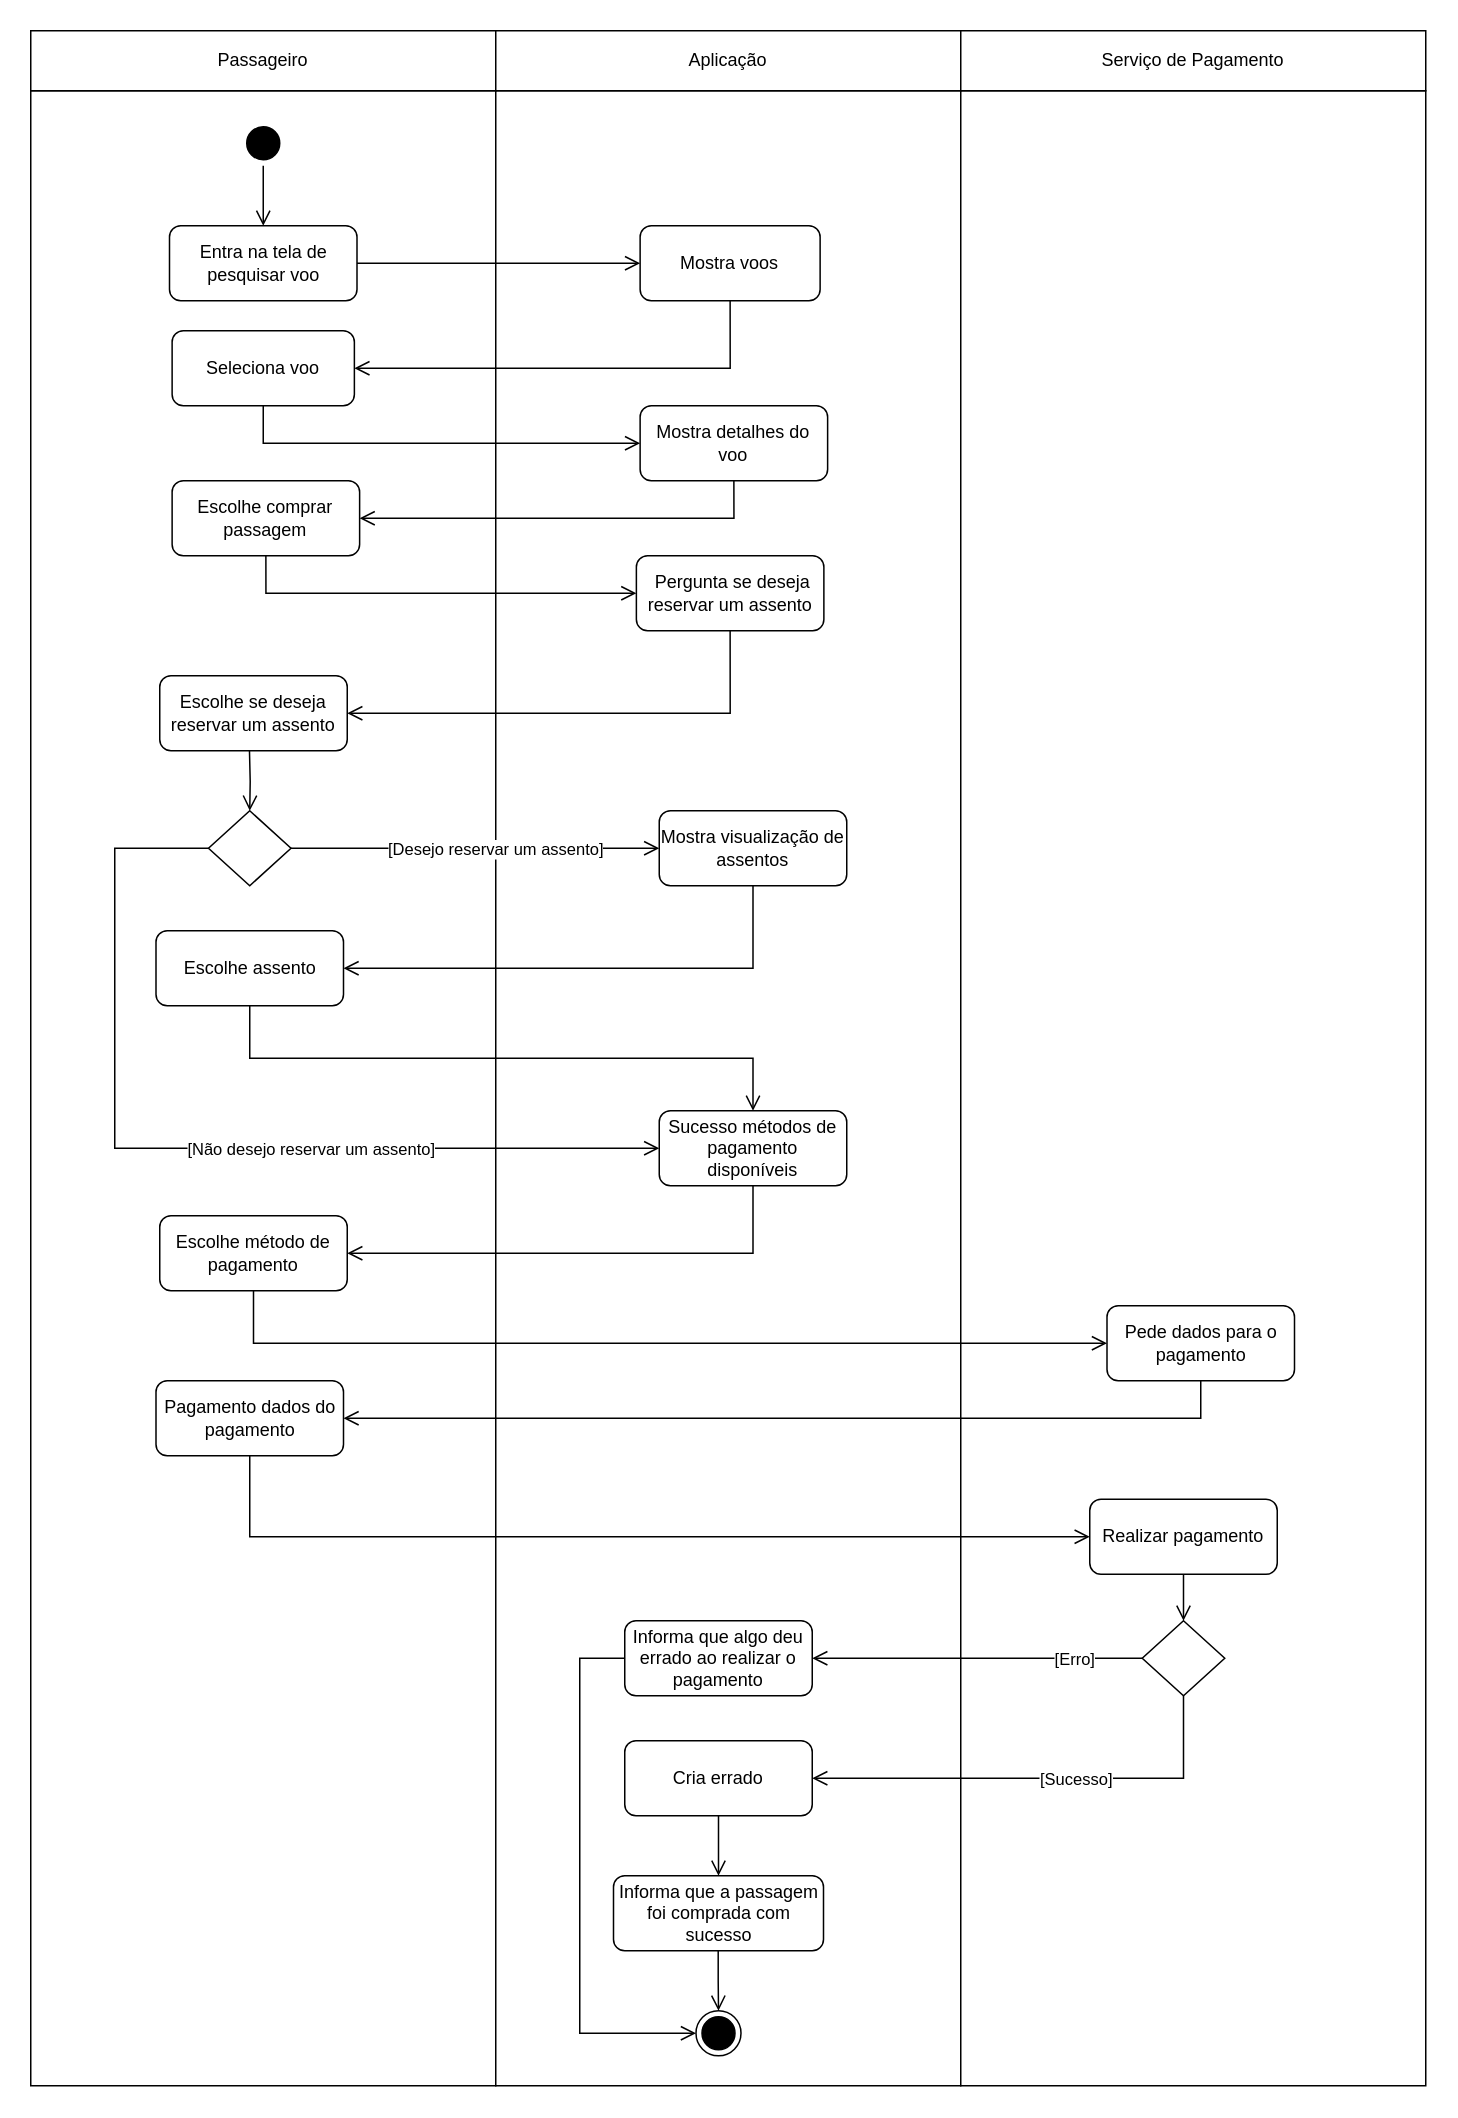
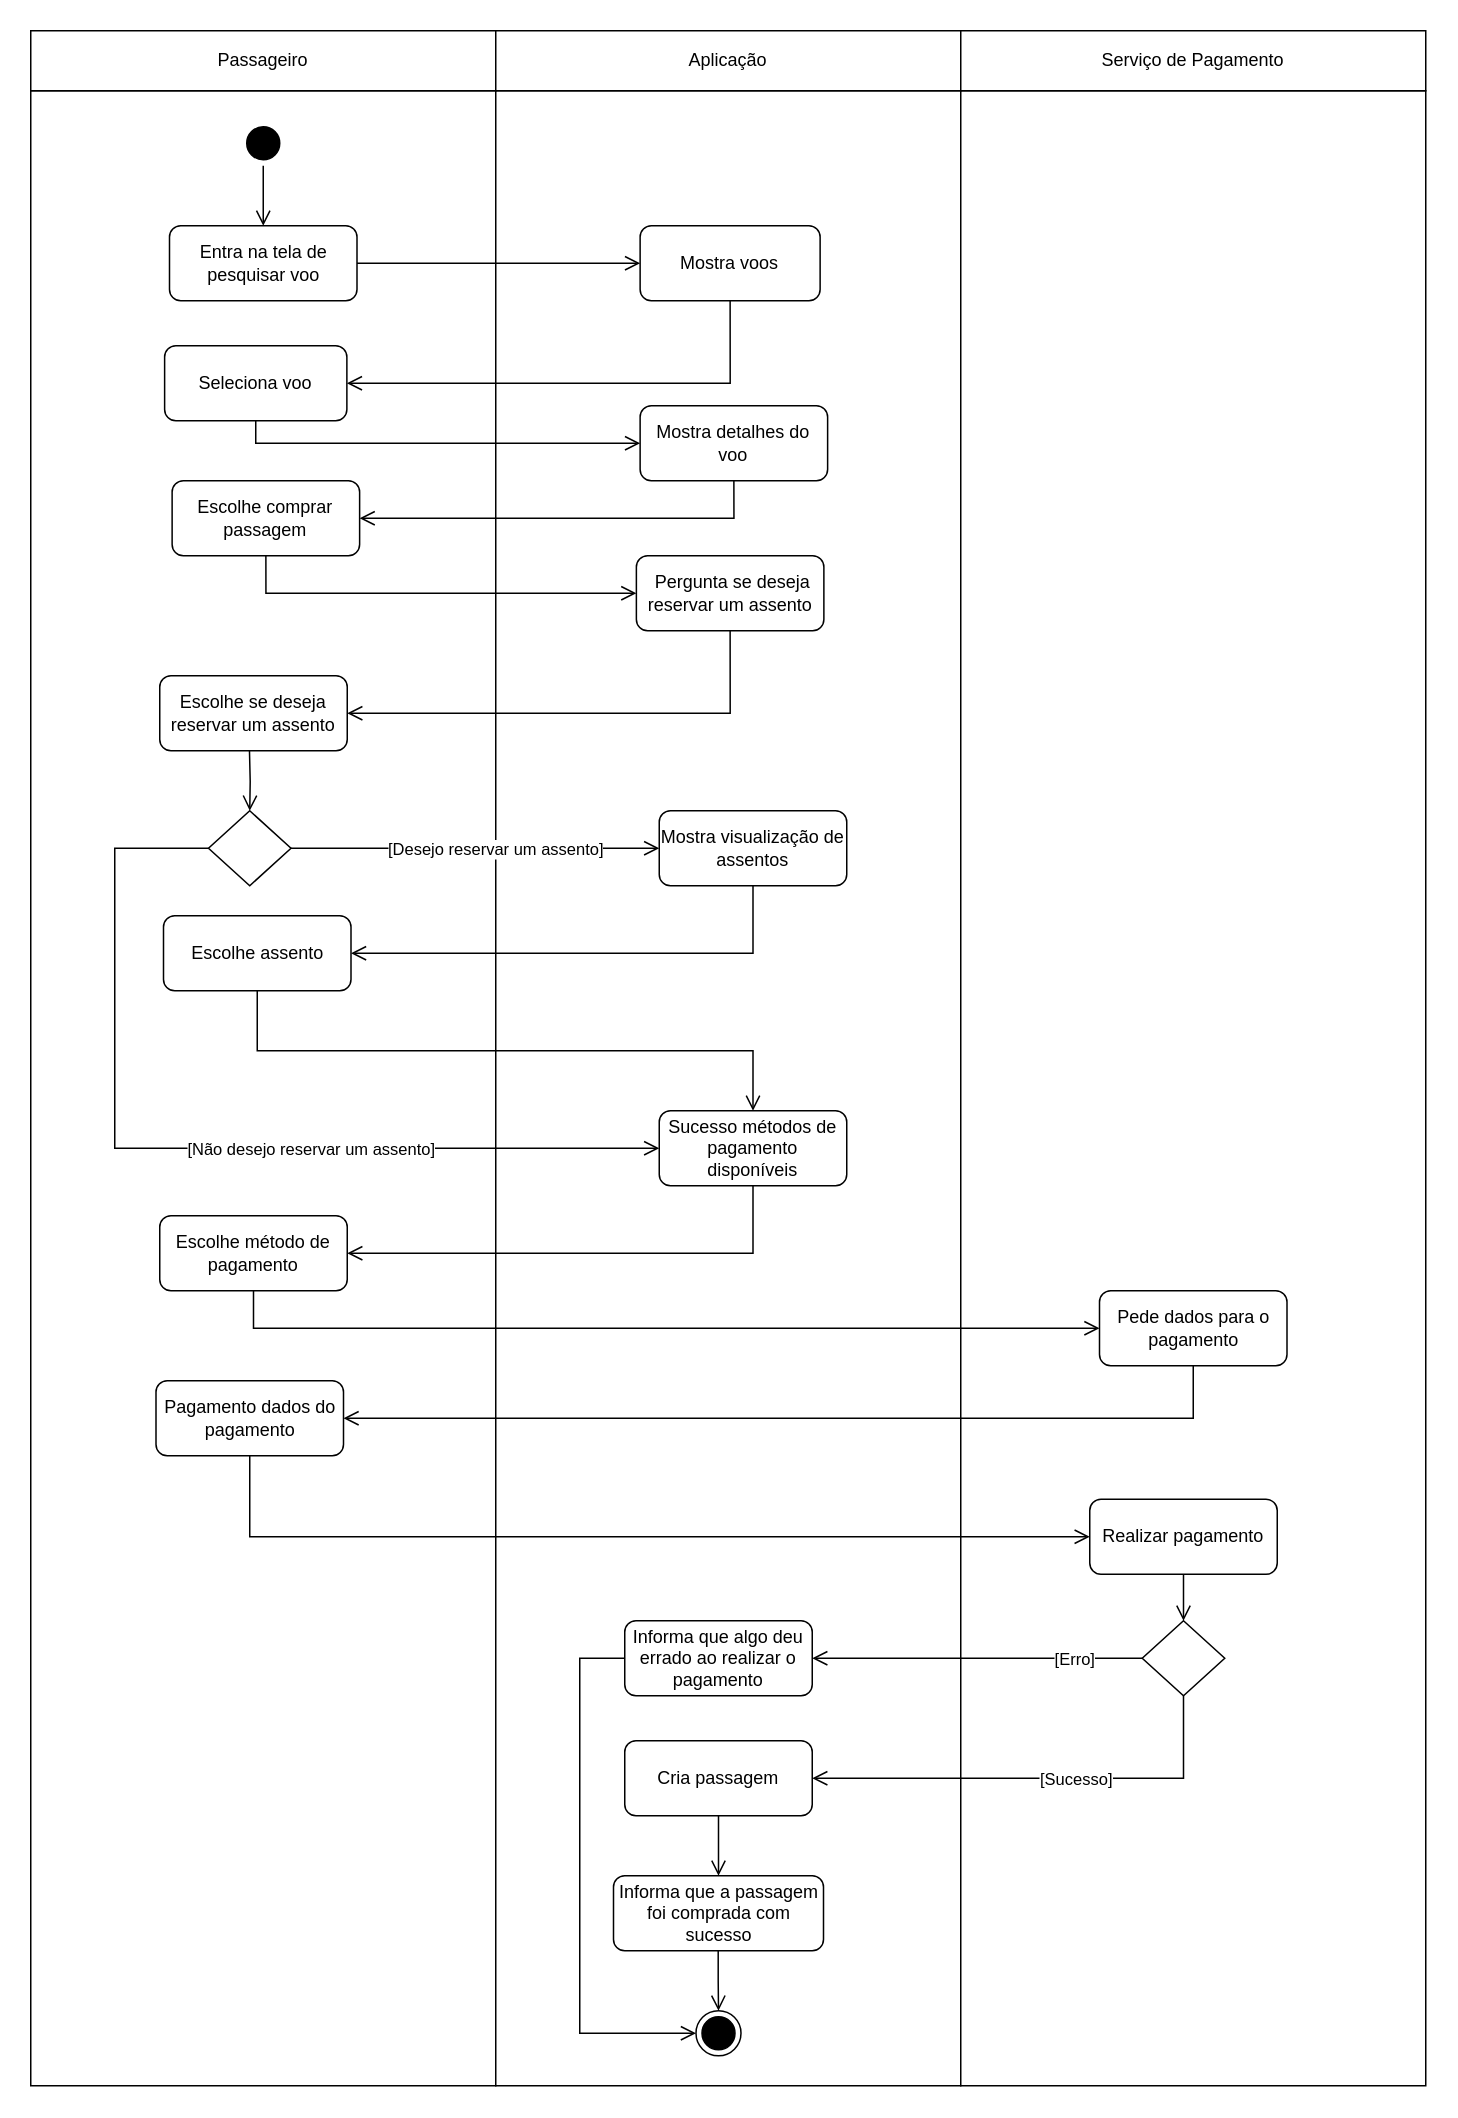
node "Seleciona voo": moved (263, 368) -> (256, 383)
node "Escolhe assento": moved (250, 968) -> (257, 953)
node "Pede dados para o pagamento": moved (1201, 1343) -> (1193, 1328)
node "Cria errado": label "Cria errado" -> "Cria passagem"
